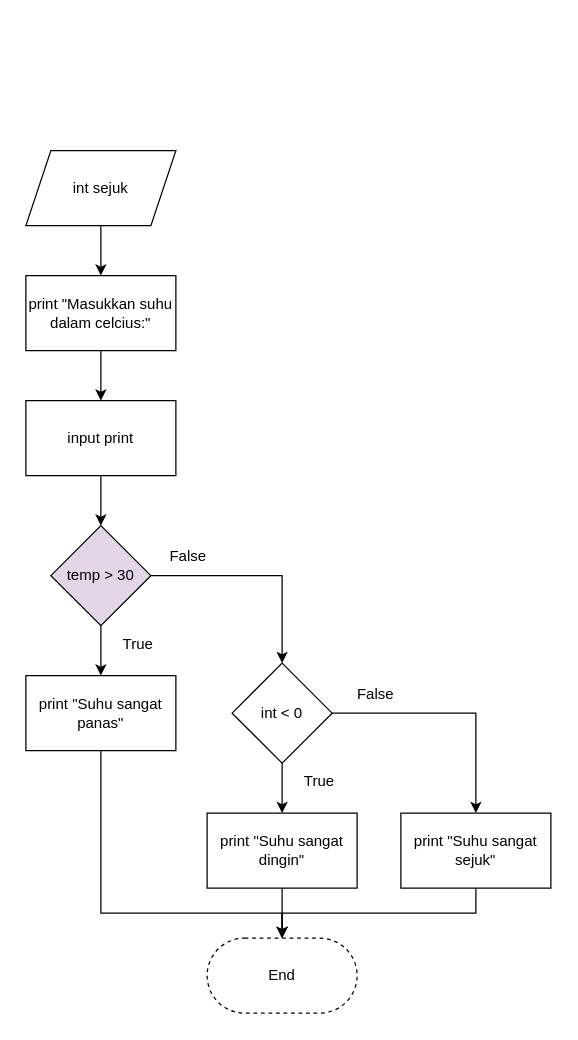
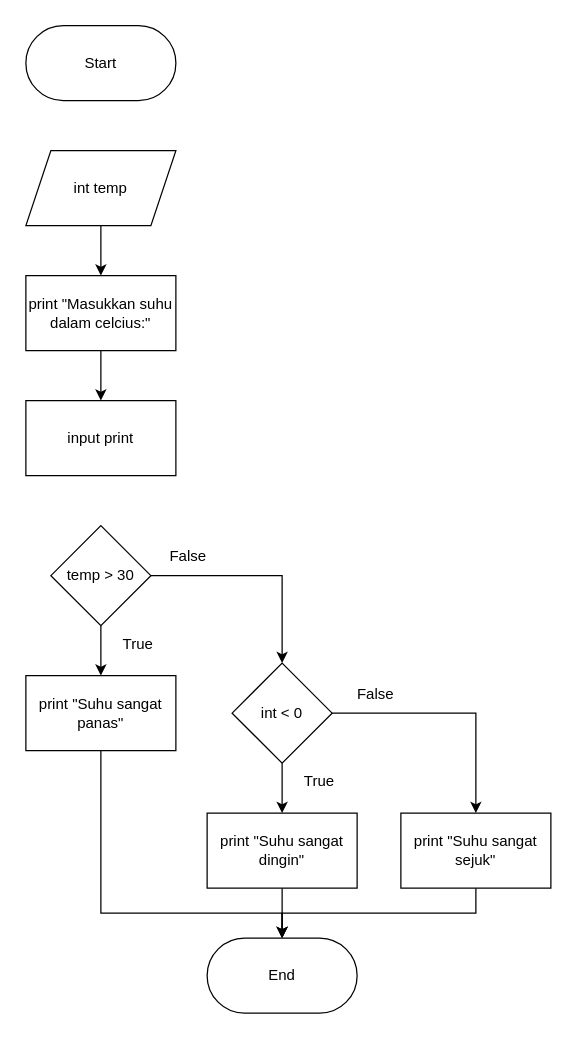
node "Start": added
node "int sejuk": label "int sejuk" -> "int temp"
edge "input print" -> "temp > 30": removed
node "temp > 30": fillcolor #e1d5e7 -> #ffffff
node "End": style dashed -> solid
